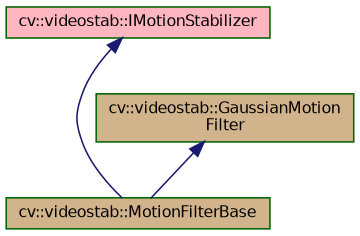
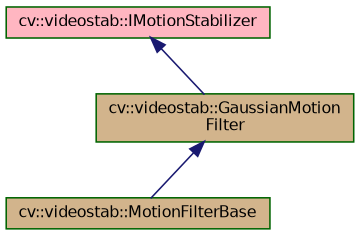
edge "cv::videostab::MotionFilterBase" -> "cv::videostab::IMotionStabilizer": now "cv::videostab::GaussianMotion Filter" -> "cv::videostab::IMotionStabilizer"
